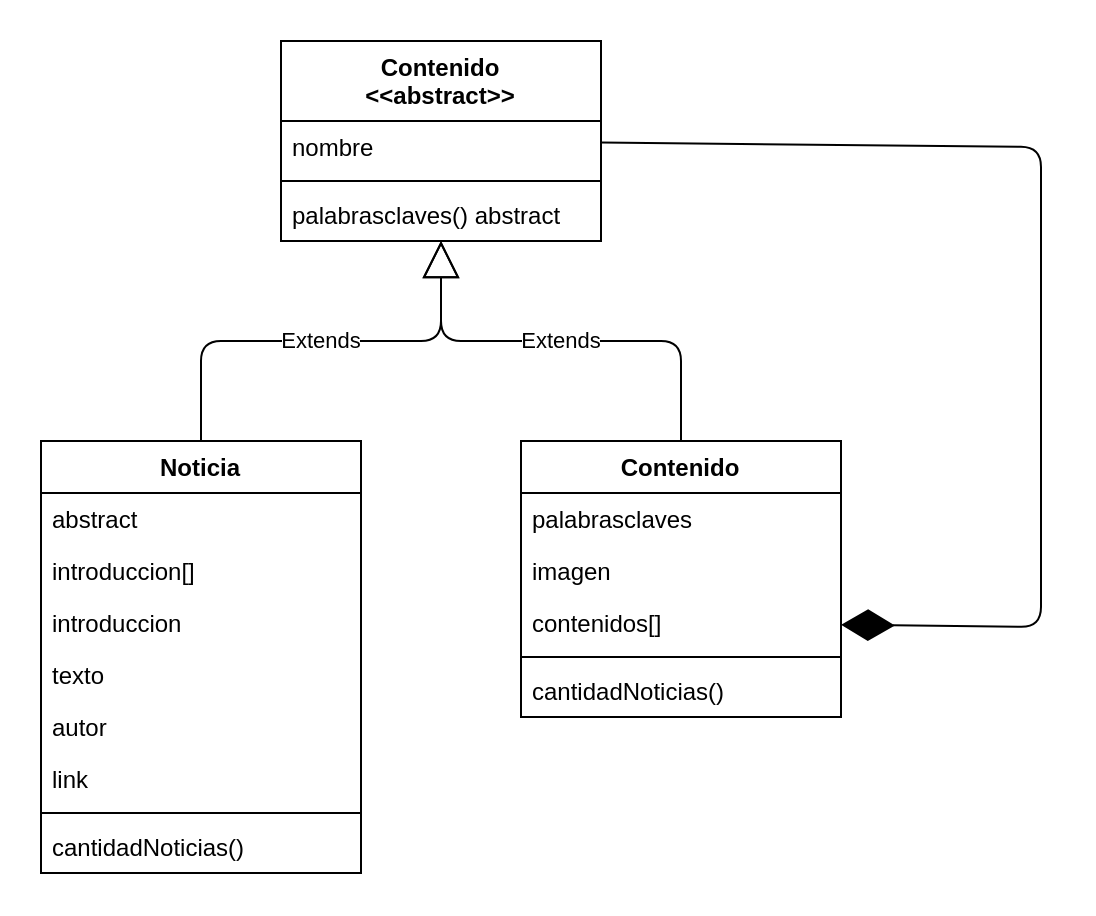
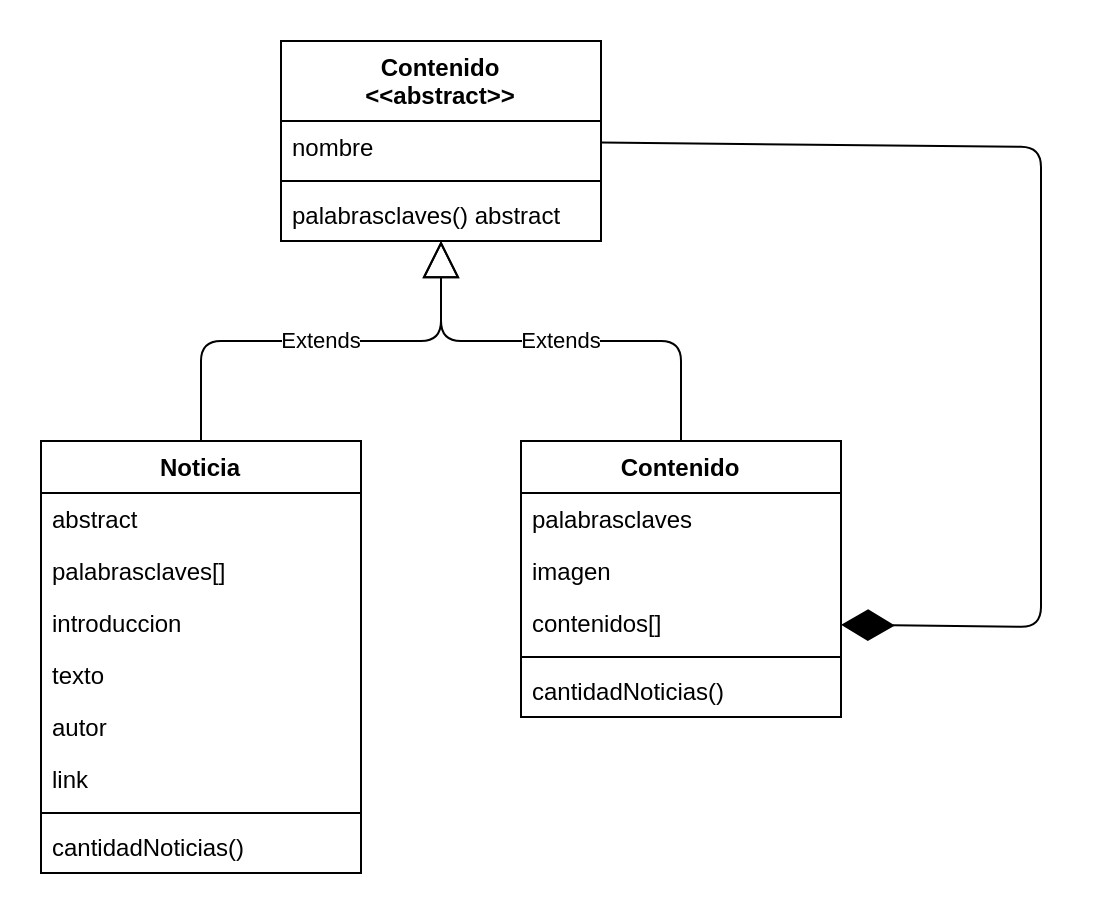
node "introduccion[]": label "introduccion[]" -> "palabrasclaves[]"
